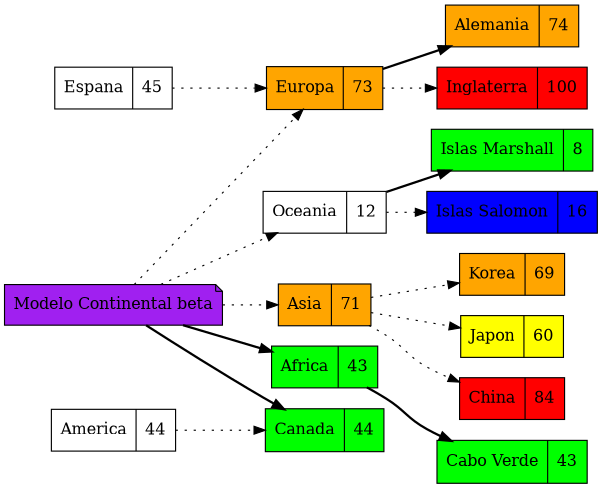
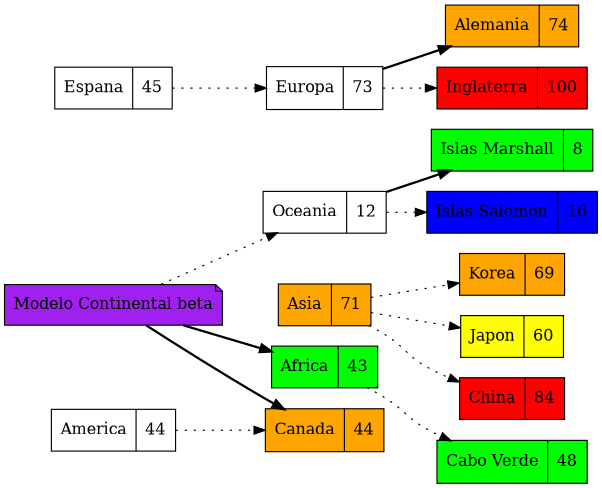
node "Europa": fillcolor orange -> white
edge "Modelo Continental beta" -> "Europa": removed
edge "Modelo Continental beta" -> "Asia": removed
edge "Africa" -> "Cabo Verde": style bold -> dotted
node "Canada": fillcolor green -> orange
node "Cabo Verde": text "43" -> "48"
